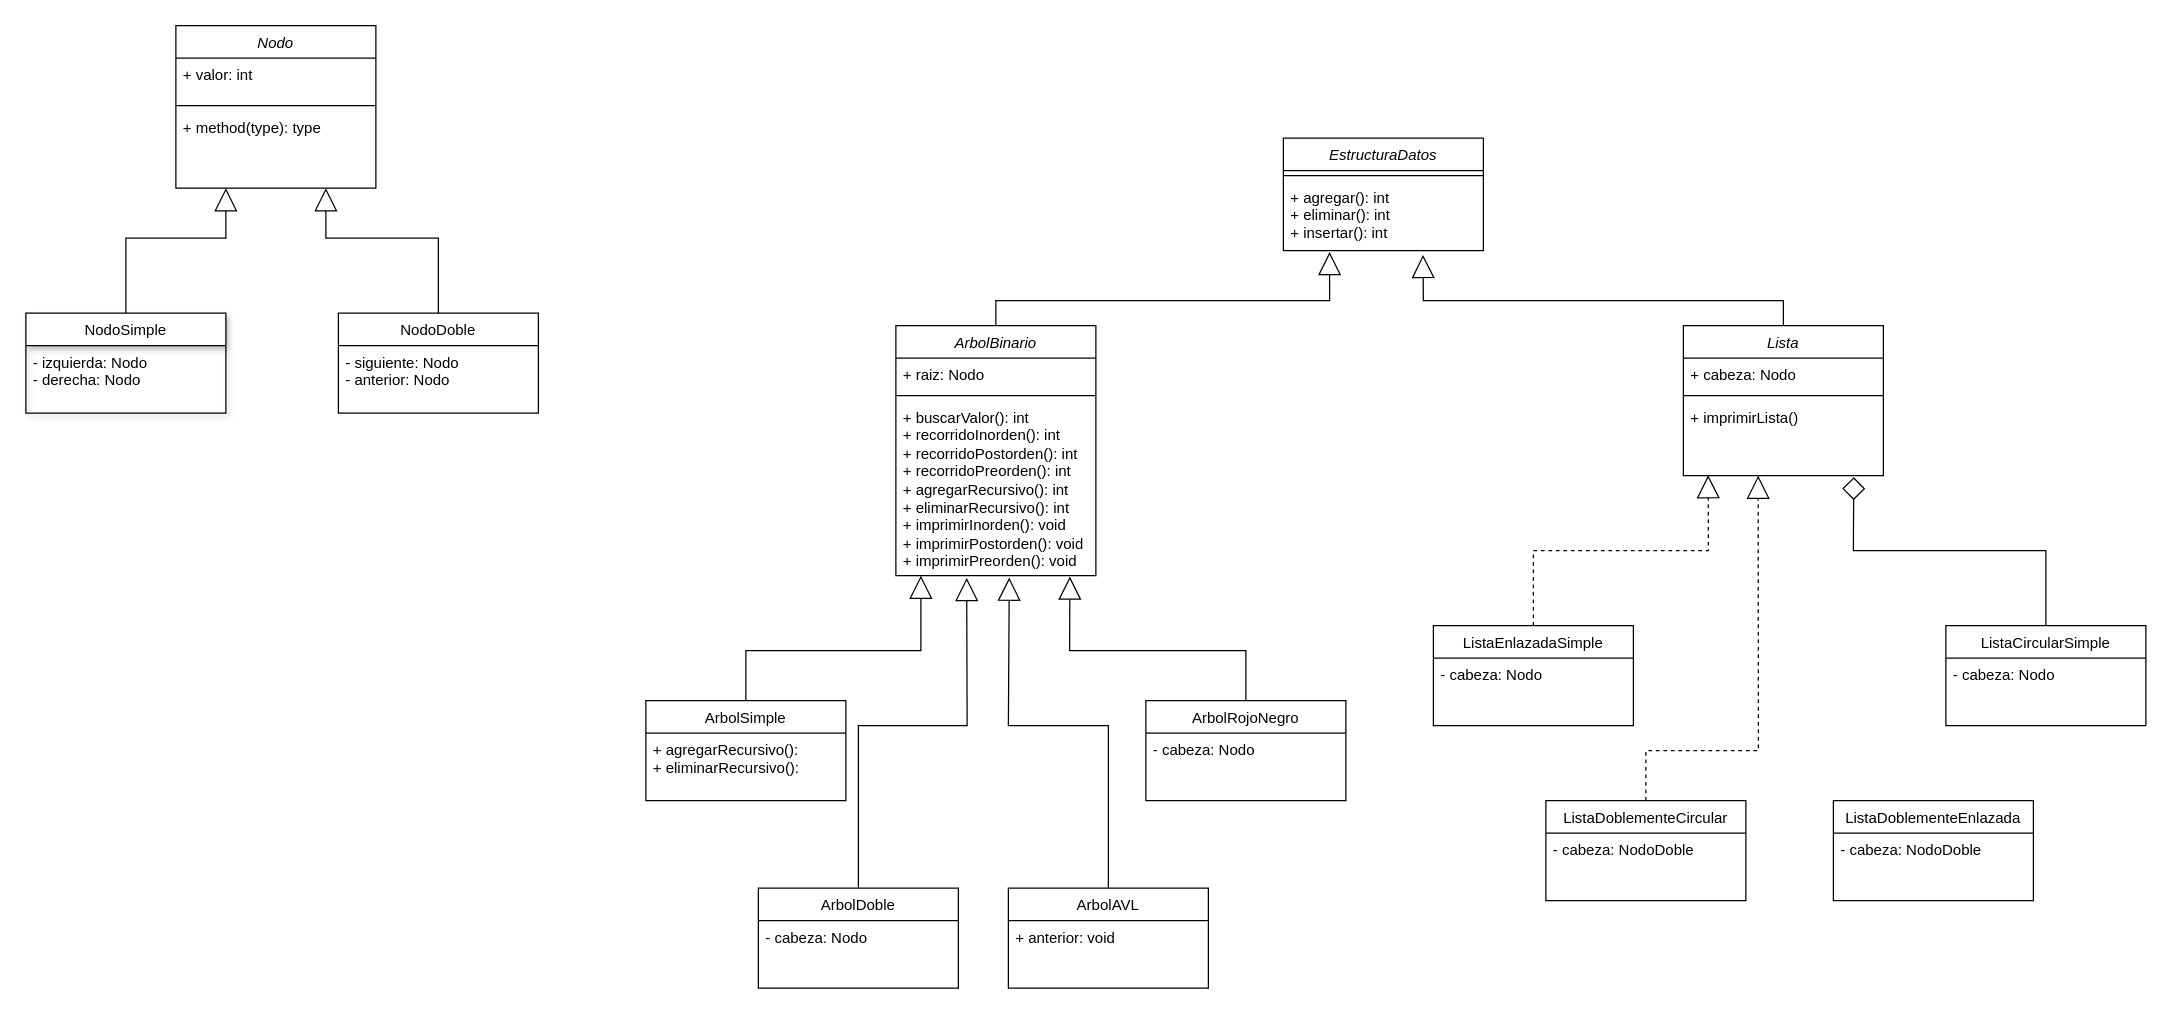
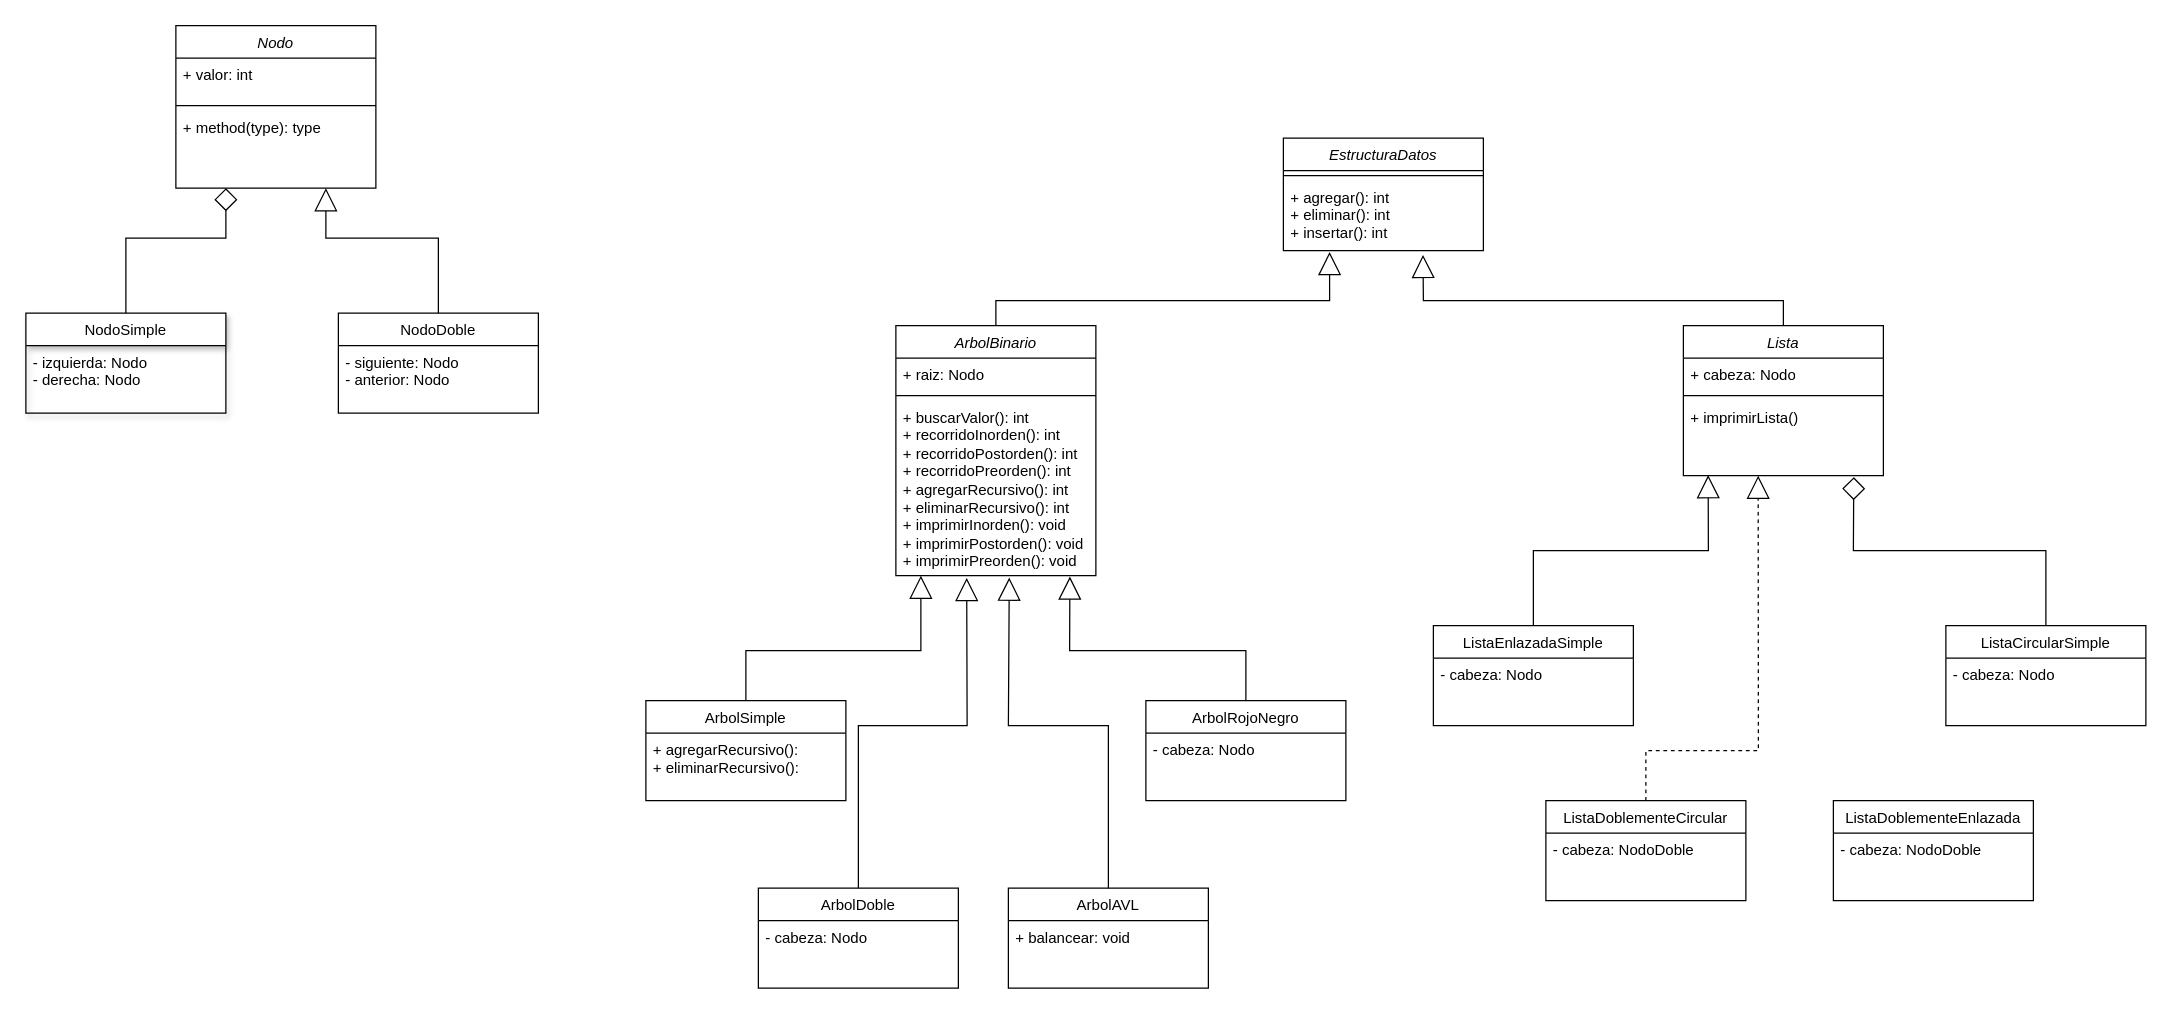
edge "NodoSimple" -> "Nodo": arrowhead block -> diamond
edge "ListaEnlazadaSimple" -> "+ imprimirLista()": style dashed -> solid
node "+ anterior: void": label "+ anterior: void" -> "+ balancear: void"
